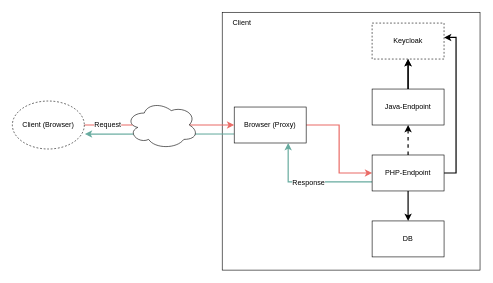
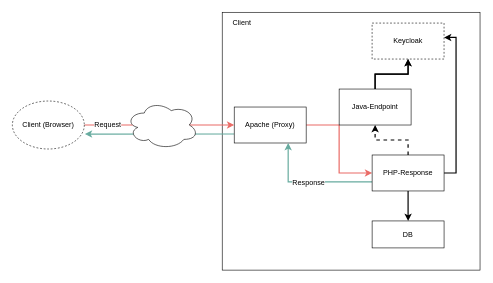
node "Java-Endpoint": moved (408, 107) -> (375, 107)
node "Browser (Proxy)": label "Browser (Proxy)" -> "Apache (Proxy)"
node "PHP-Endpoint": label "PHP-Endpoint" -> "PHP-Response"
node "DB": size 72x36 -> 72x27
